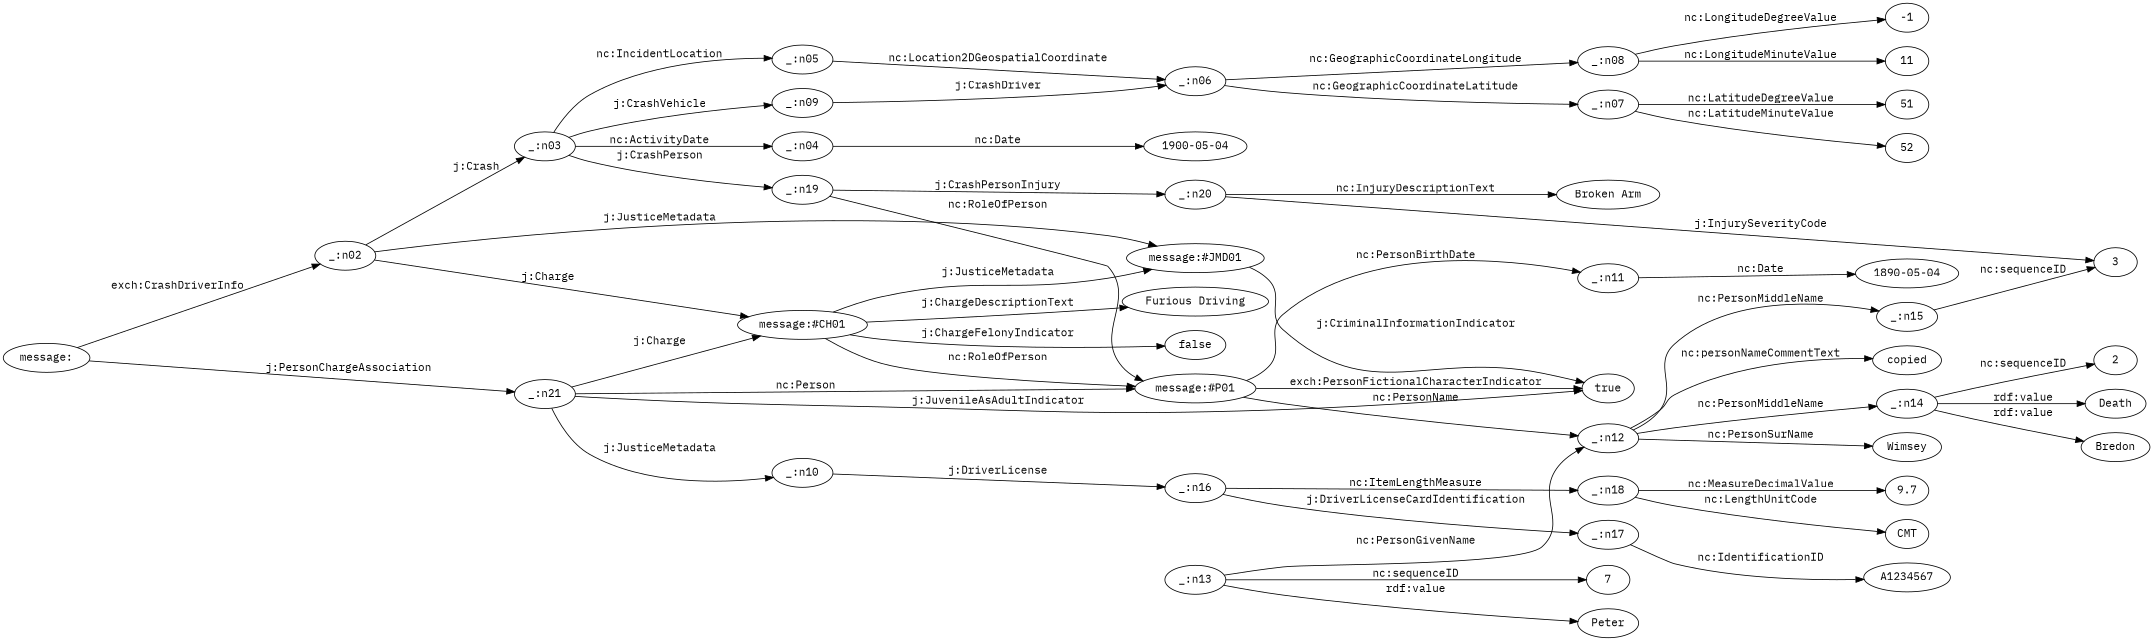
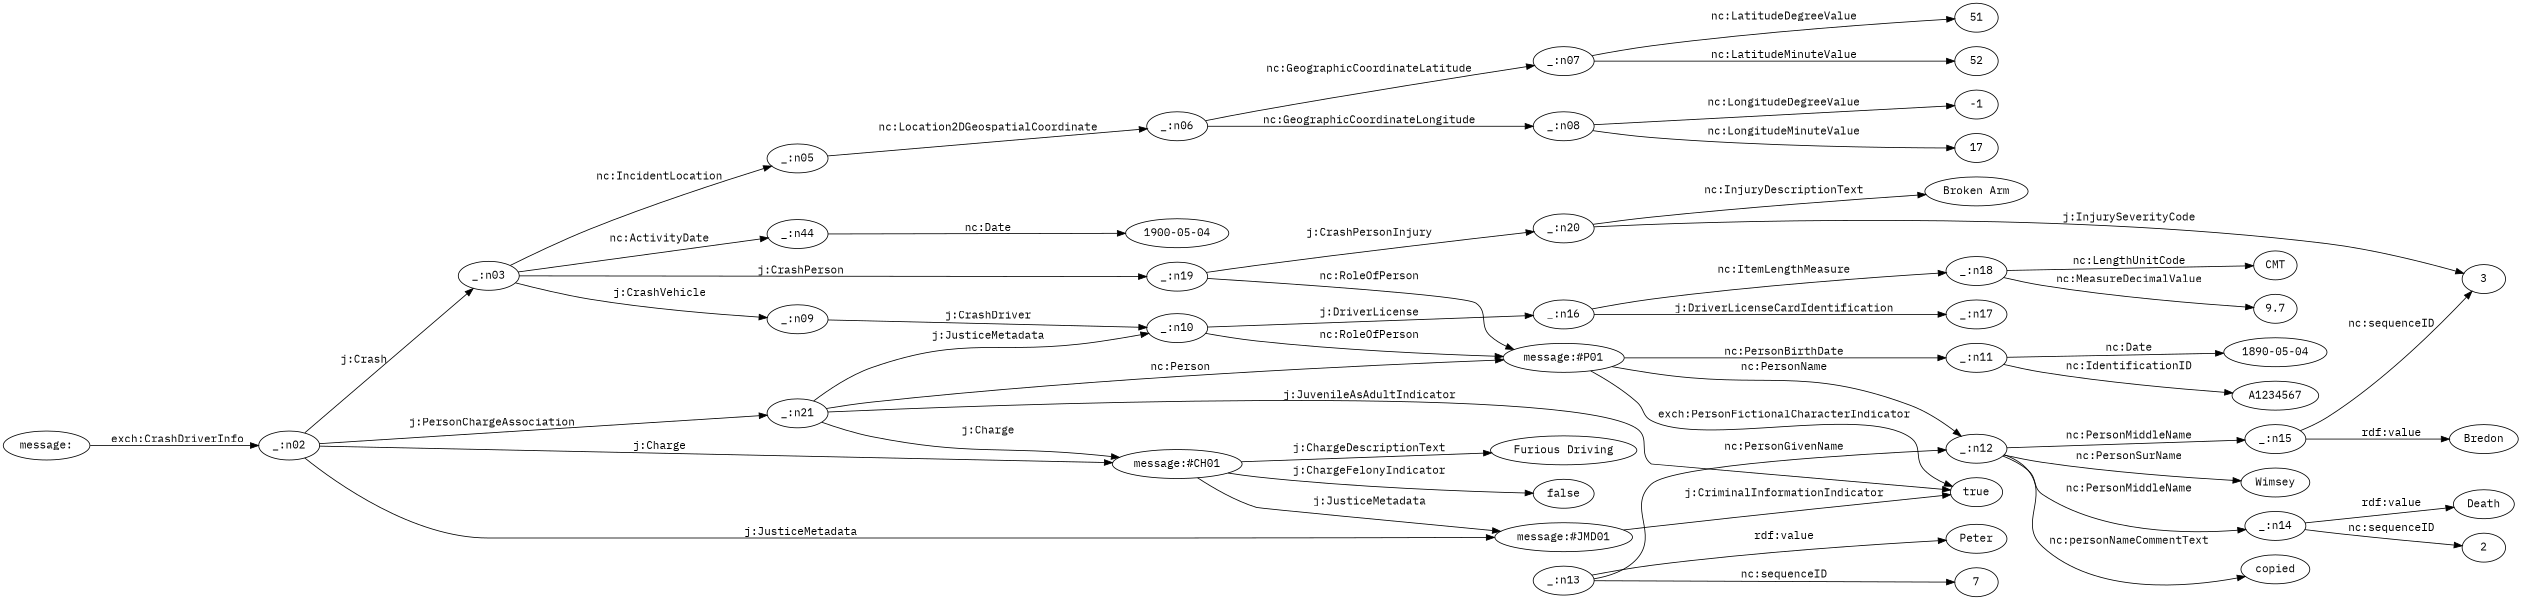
node "11": label "11" -> "17"
edge "_:n09" -> "_:n06": now "_:n09" -> "_:n10"
node "_:n04": label "_:n04" -> "_:n44"
edge "message:" -> "_:n21": now "_:n02" -> "_:n21"
edge "message:#CH01" -> "message:#P01": now "_:n10" -> "message:#P01"
edge "_:n14" -> "Bredon": now "_:n15" -> "Bredon"
edge "_:n17" -> "A1234567": now "_:n11" -> "A1234567"
